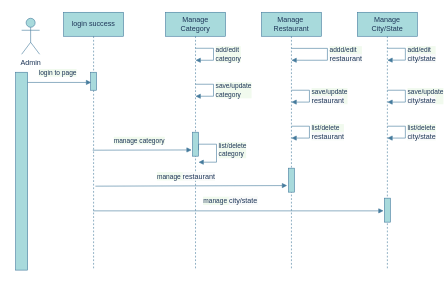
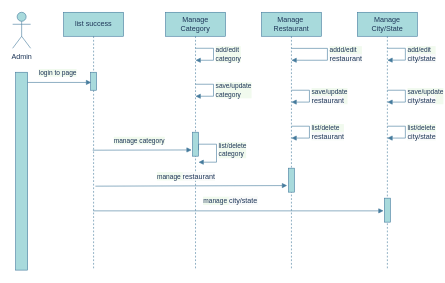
node "login success": label "login success" -> "list success"
node "Admin": moved (30, 36) -> (21, 30)
